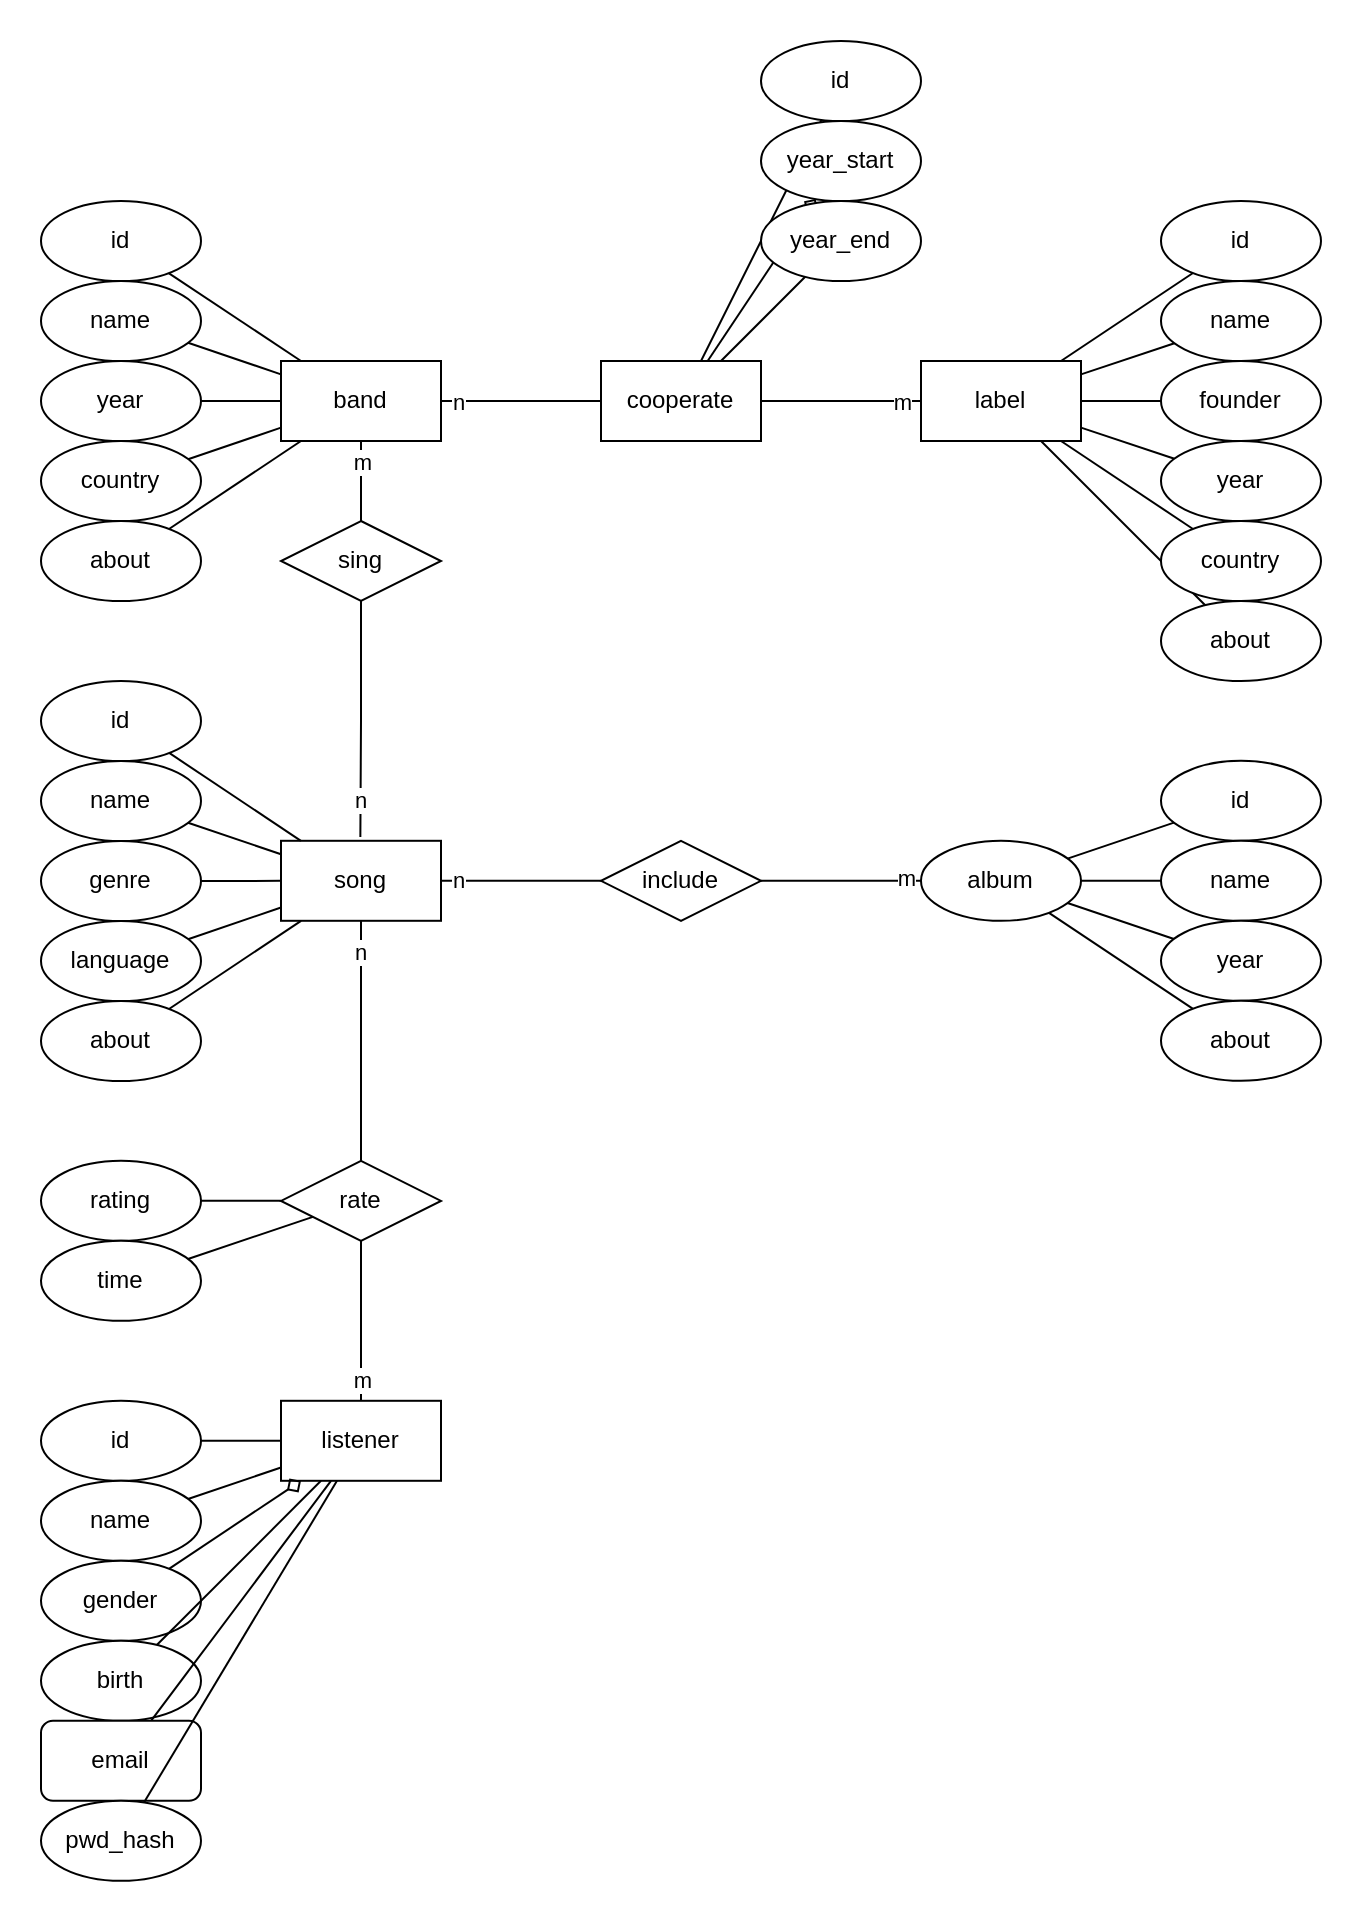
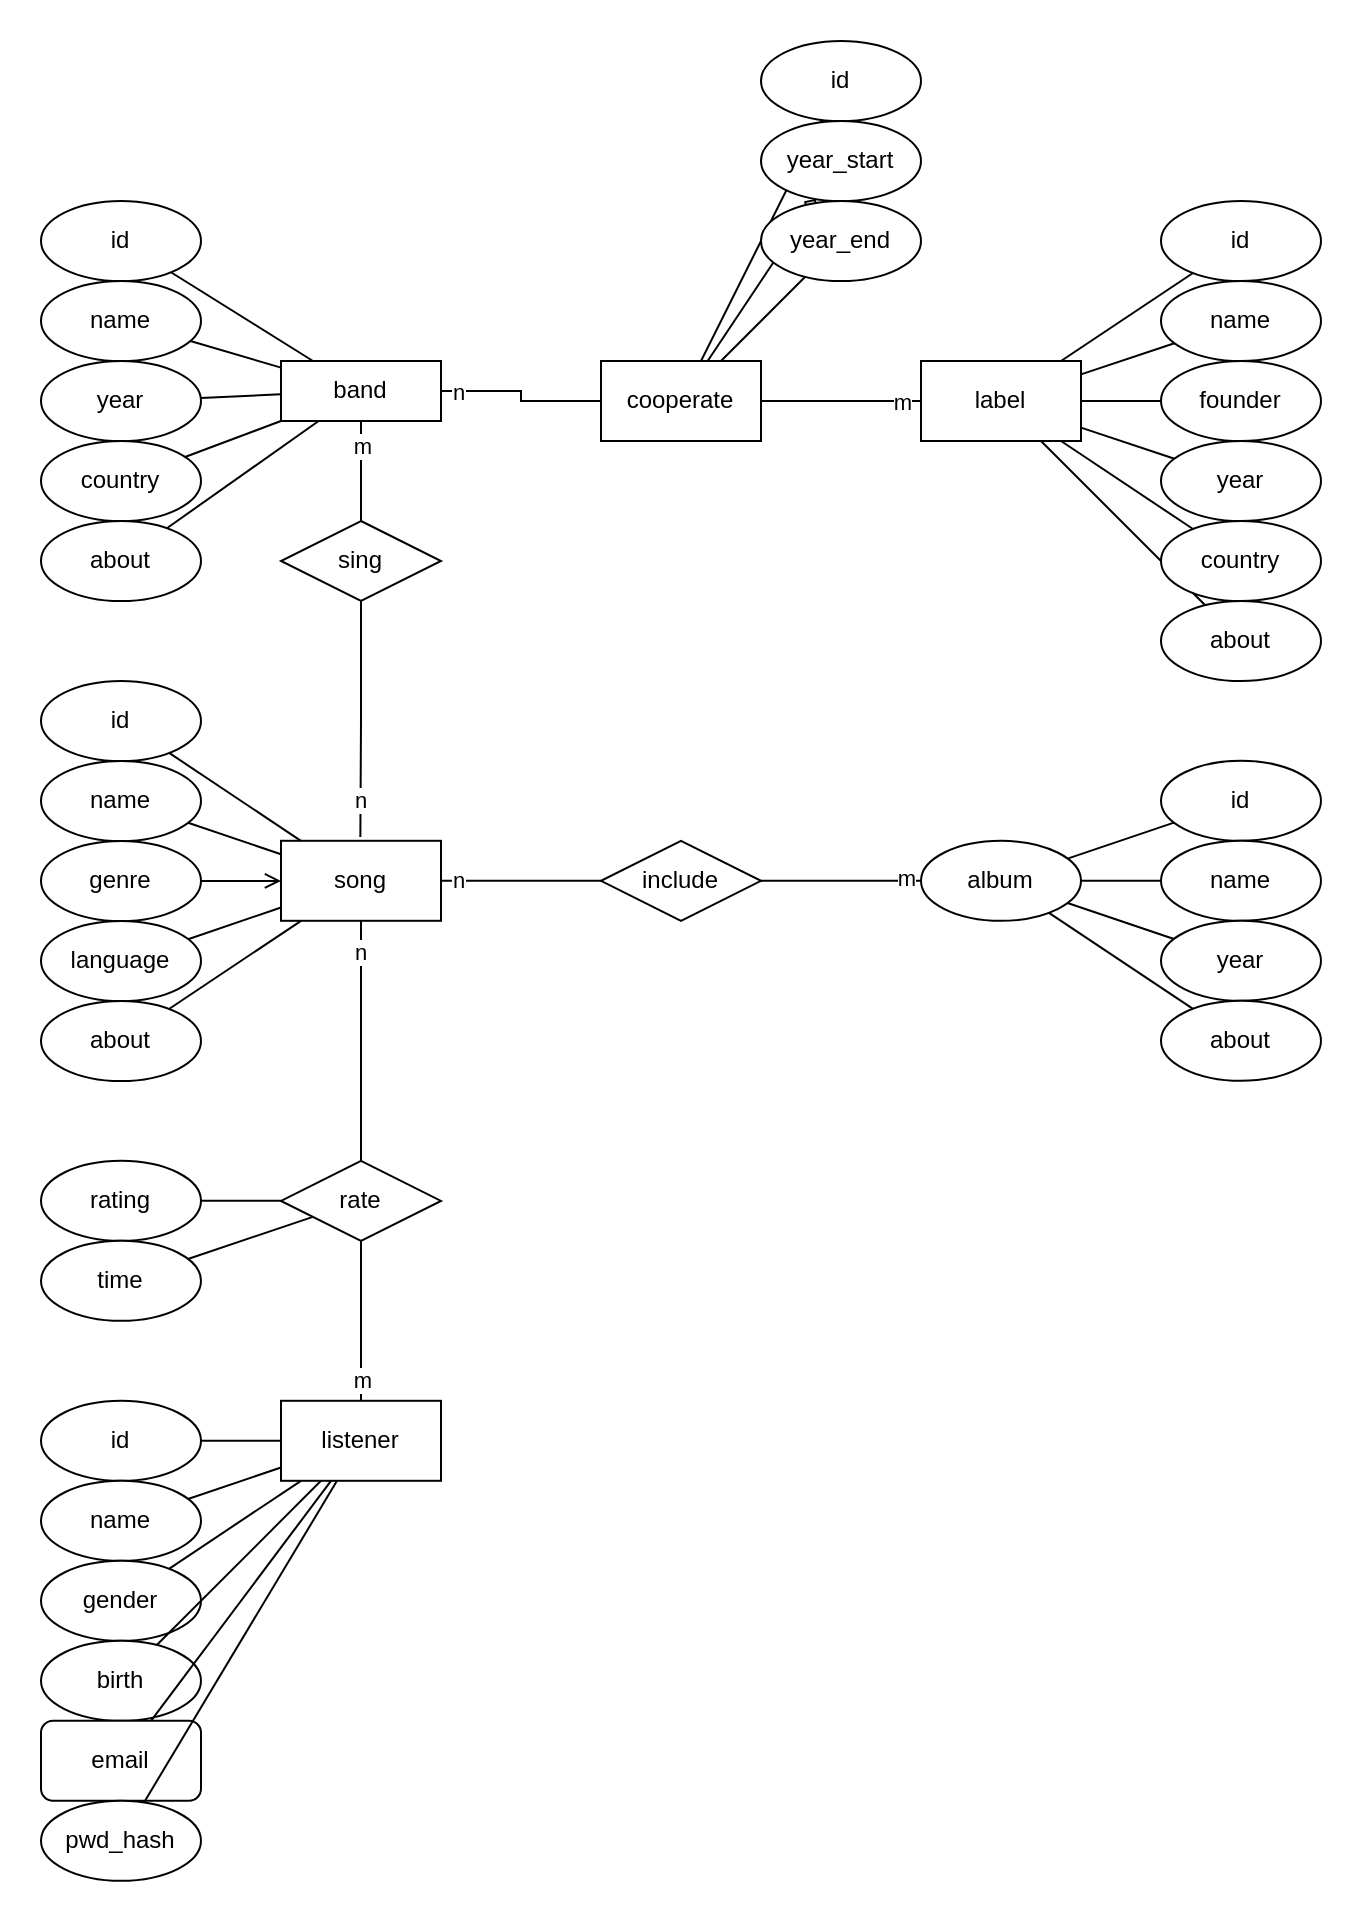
node "band": size 160x80 -> 160x60
edge "song" -- "genre": arrowhead none -> open
edge "gender" -> "listener": arrowhead diamond -> none
